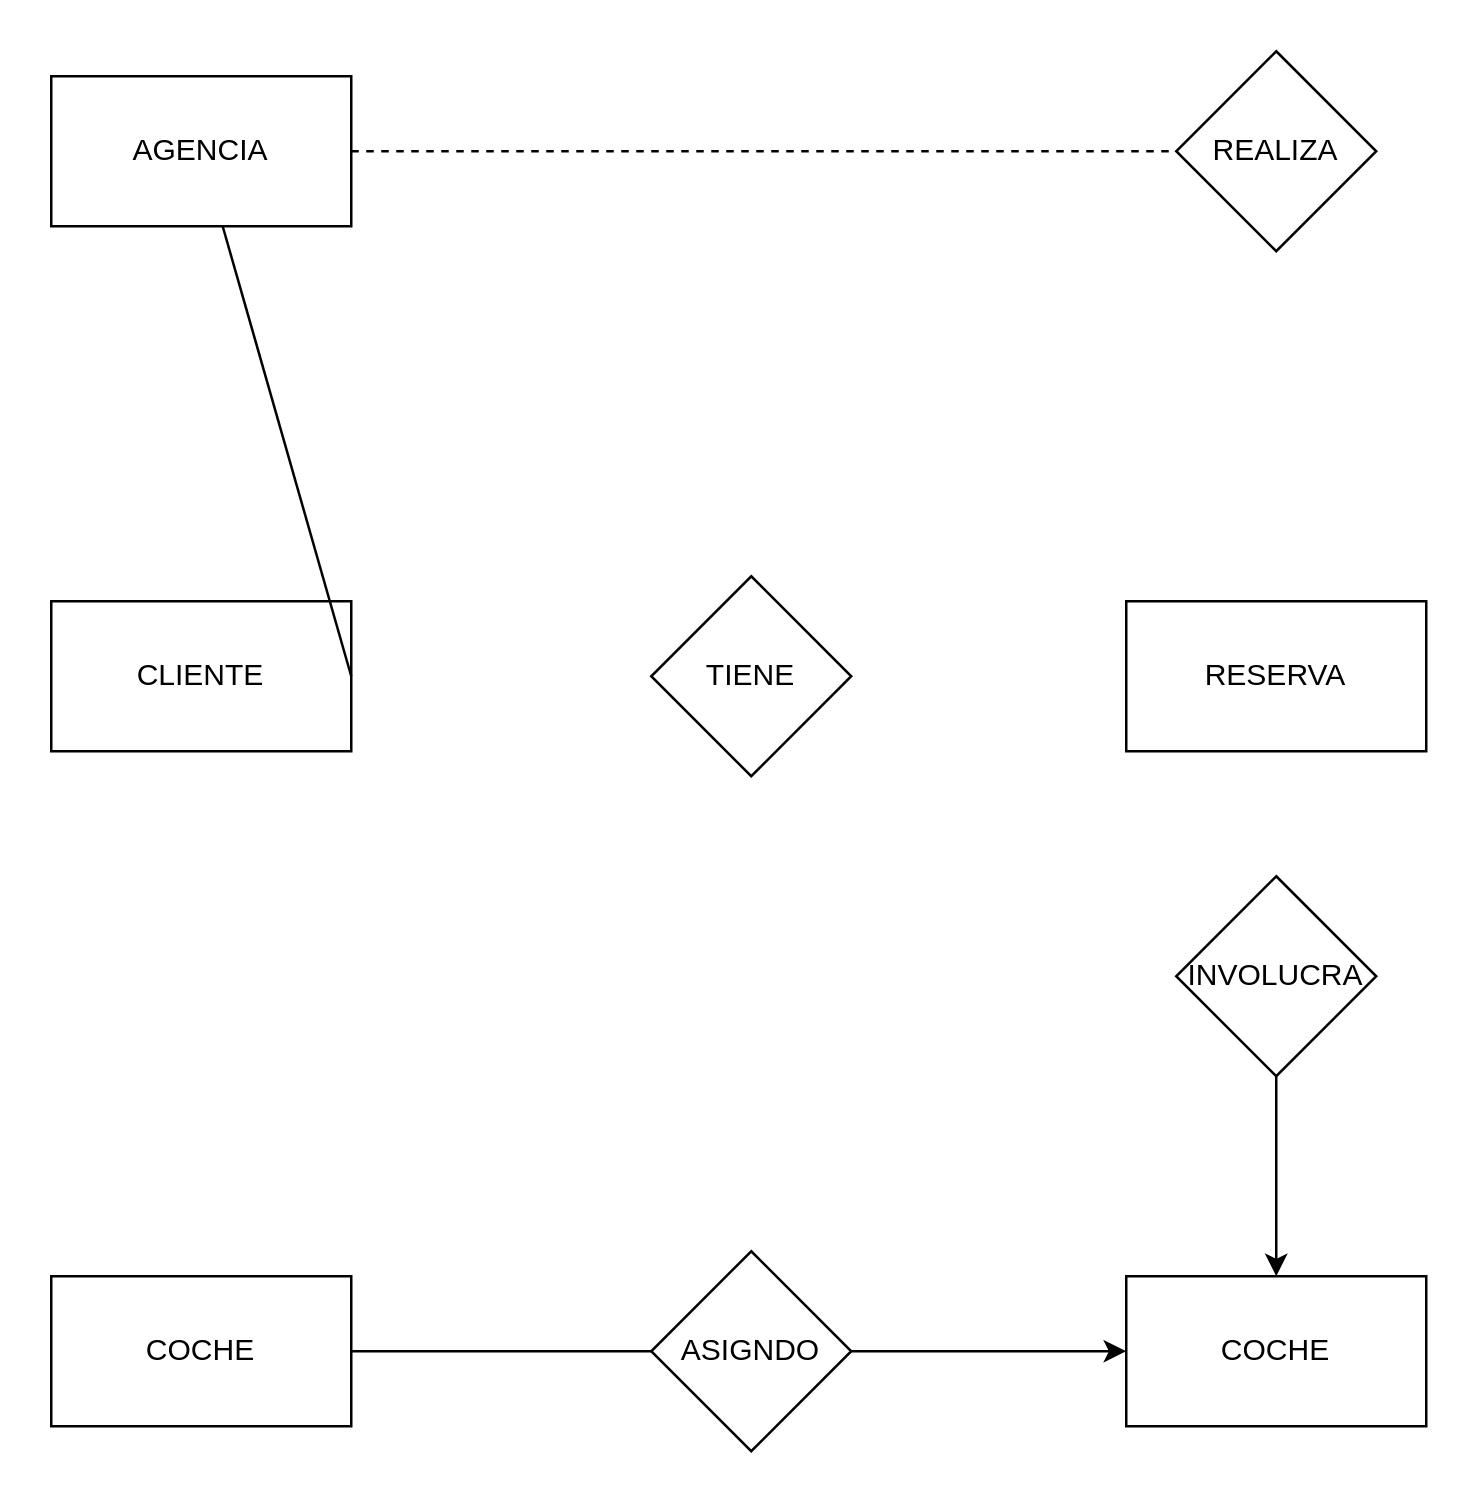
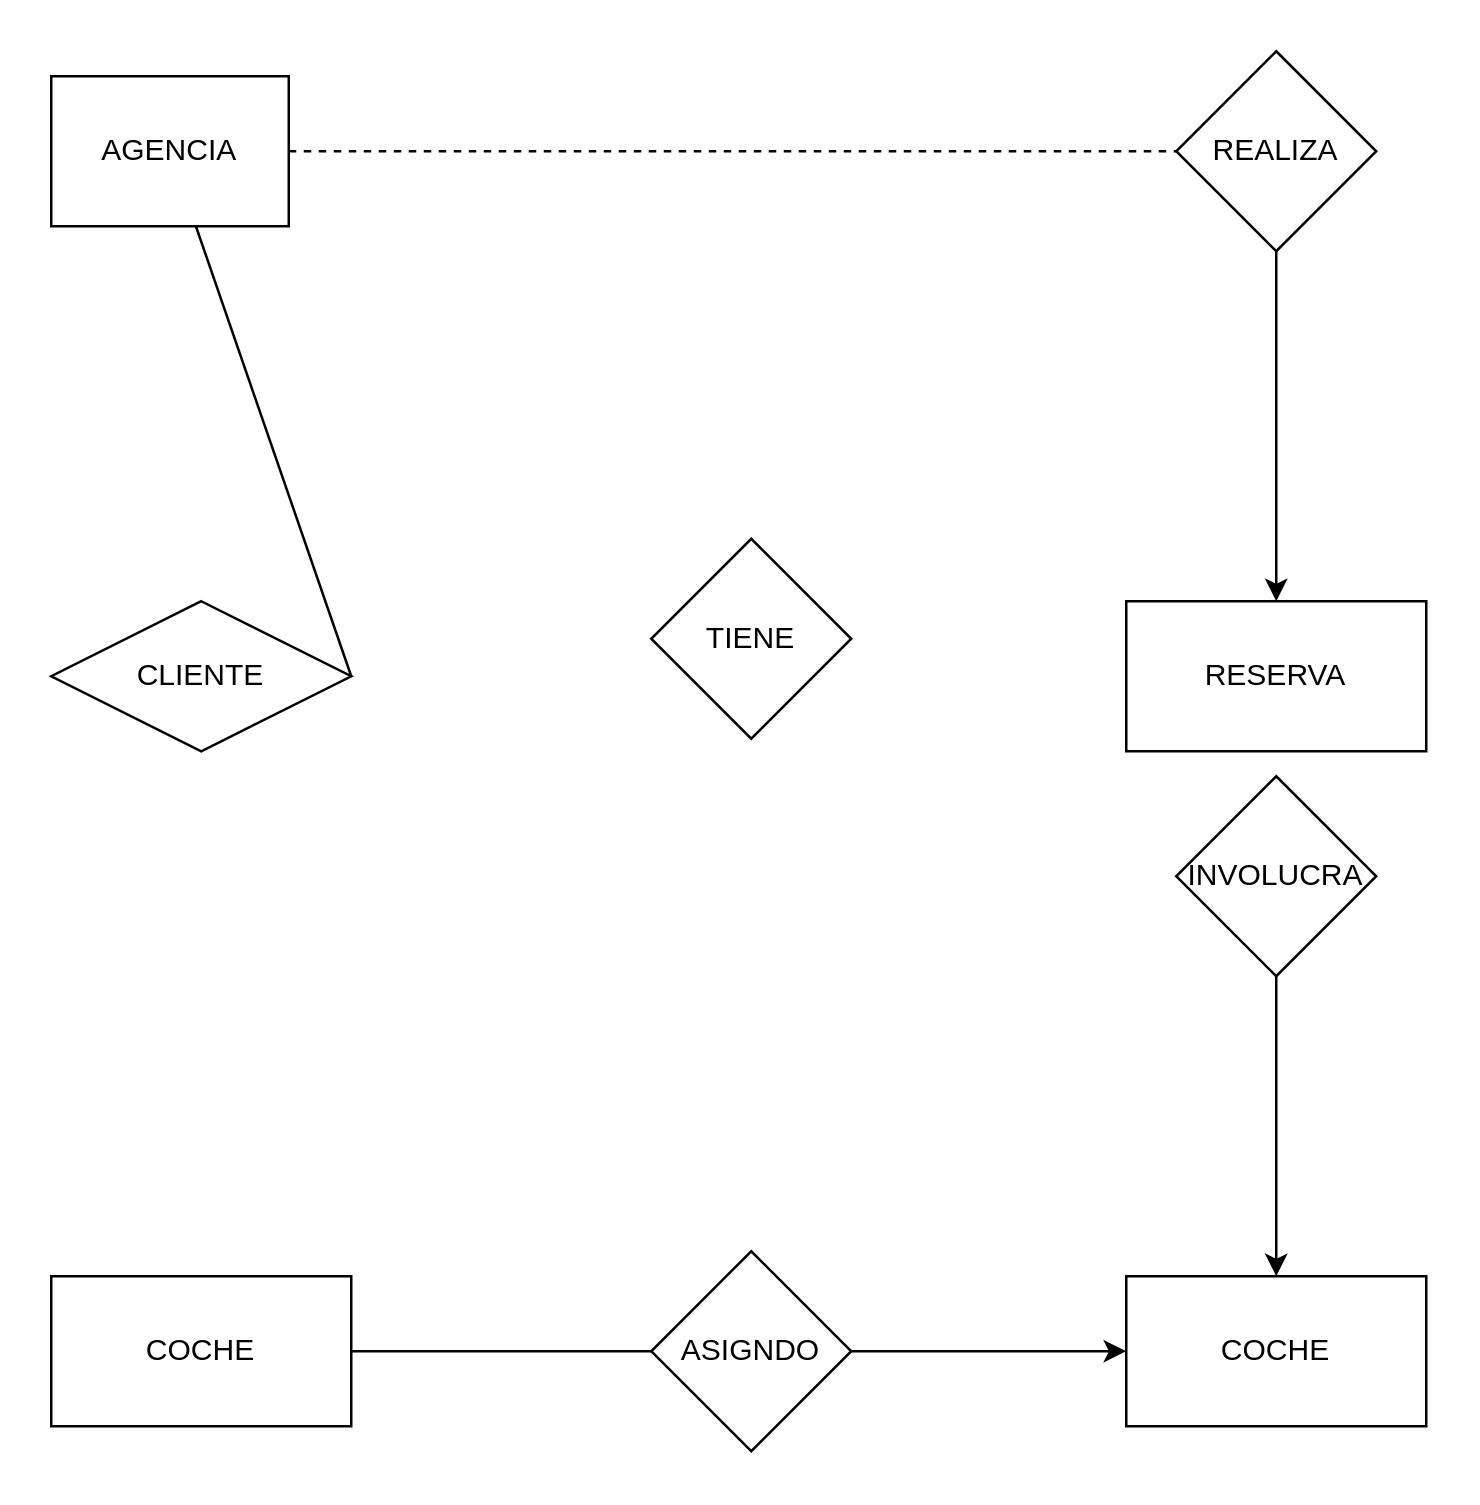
node "AGENCIA": size 300x150 -> 238x150
edge "REALIZA" -> "RESERVA": added
node "CLIENTE": shape rectangle -> diamond
node "TIENE": moved (751, 676) -> (751, 639)
node "INVOLUCRA": moved (1276, 976) -> (1276, 876)
